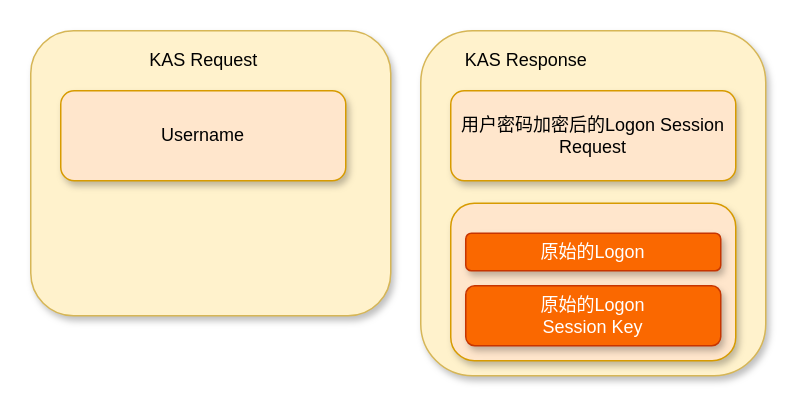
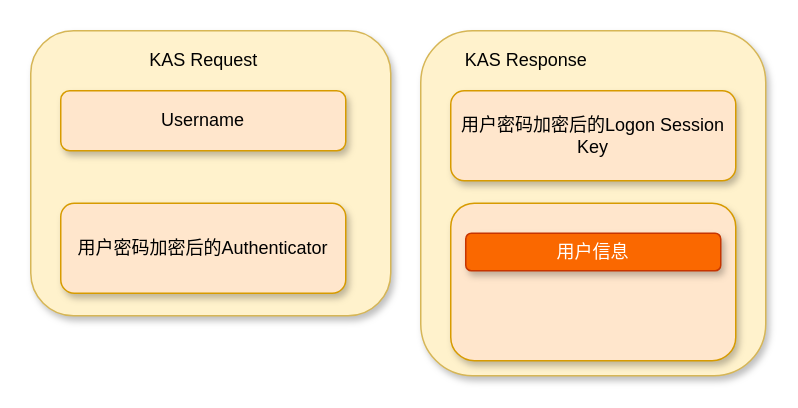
node "Username": size 285x90 -> 285x60
node "用户密码加密后的Logon Session Request": label "用户密码加密后的Logon Session Request" -> "用户密码加密后的Logon Session Key"
node "用户密码加密后的Authenticator": added
node "原始的Logon": label "原始的Logon" -> "用户信息"
node "原始的Logon Session Key": removed
